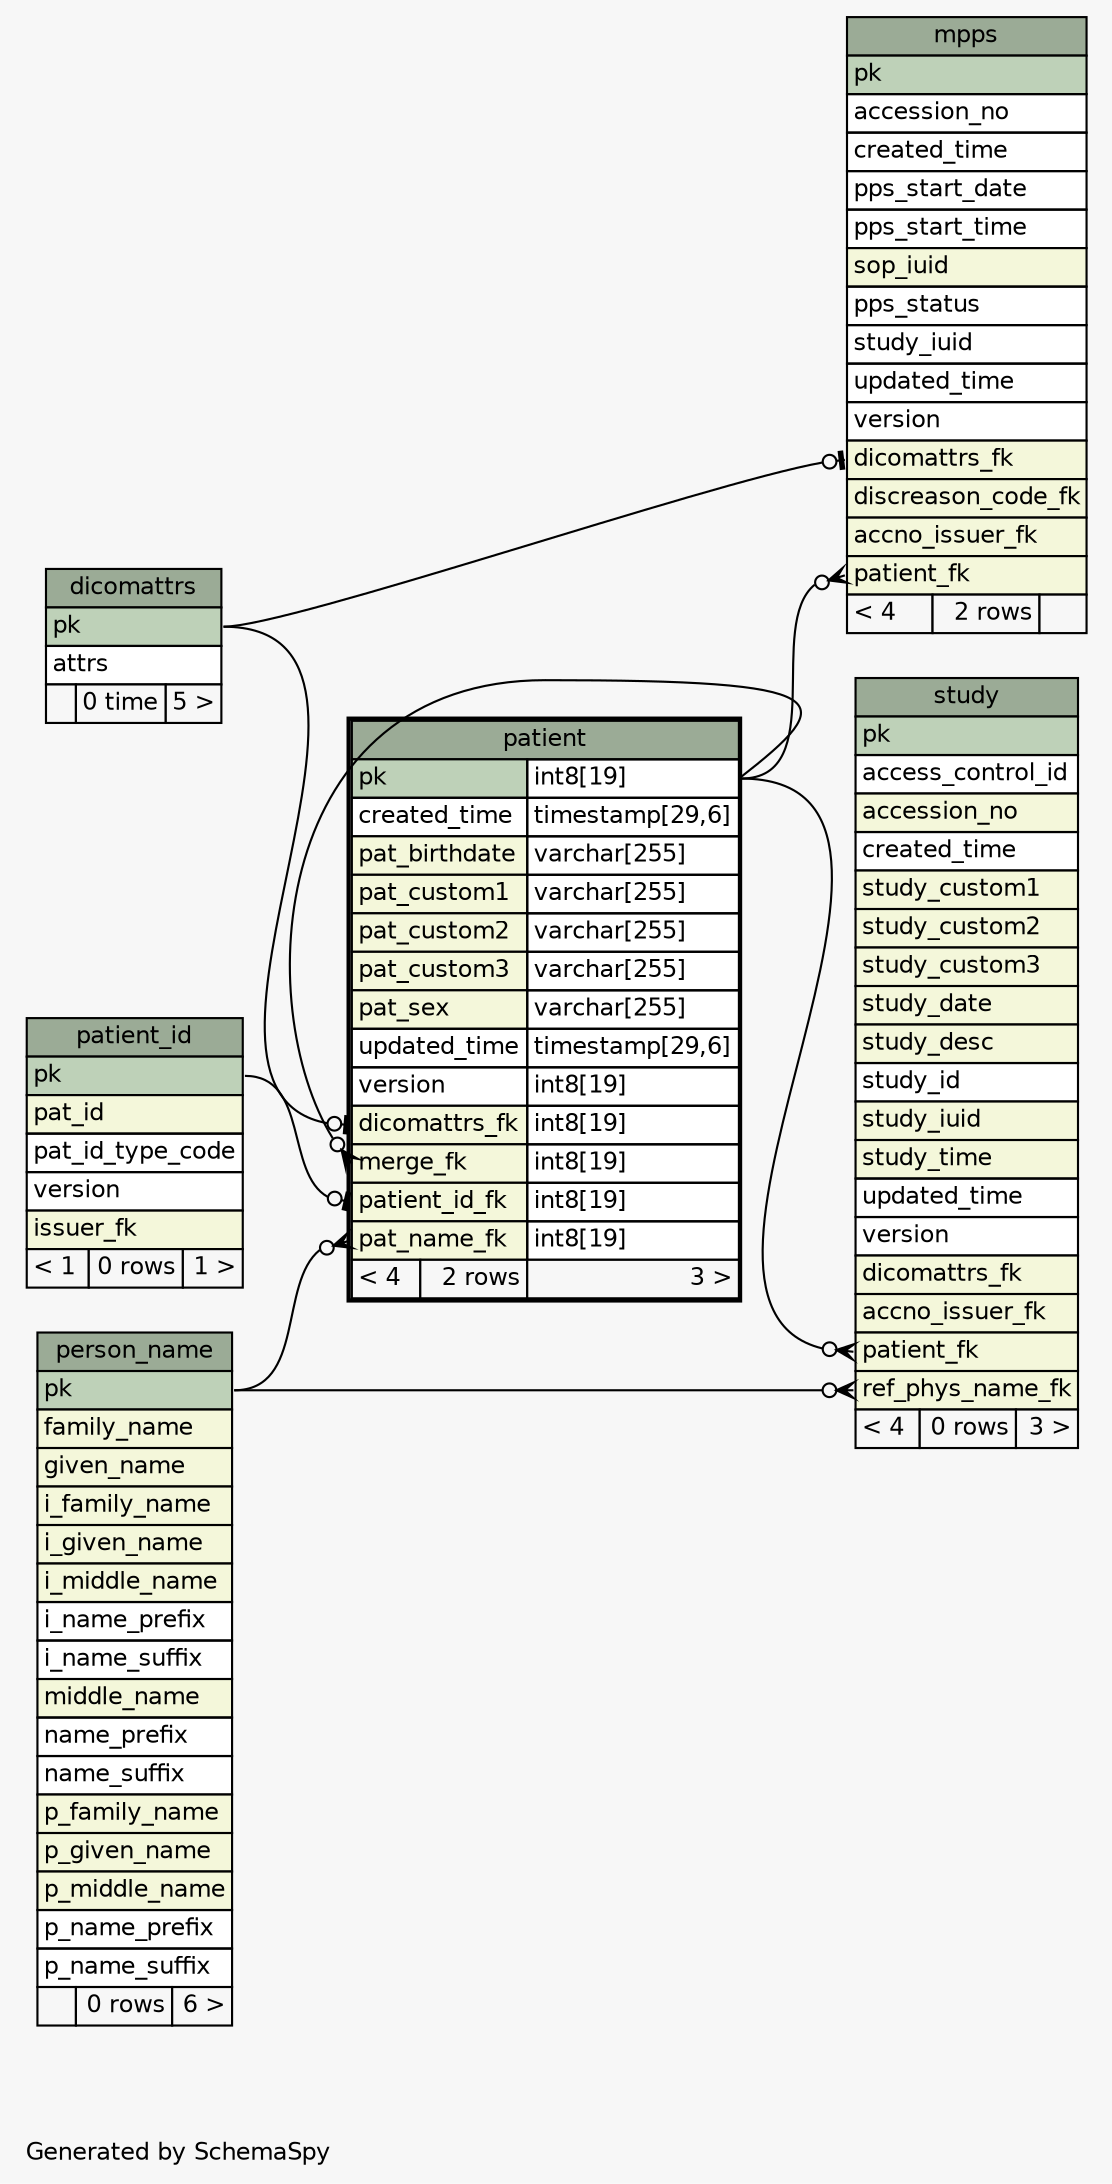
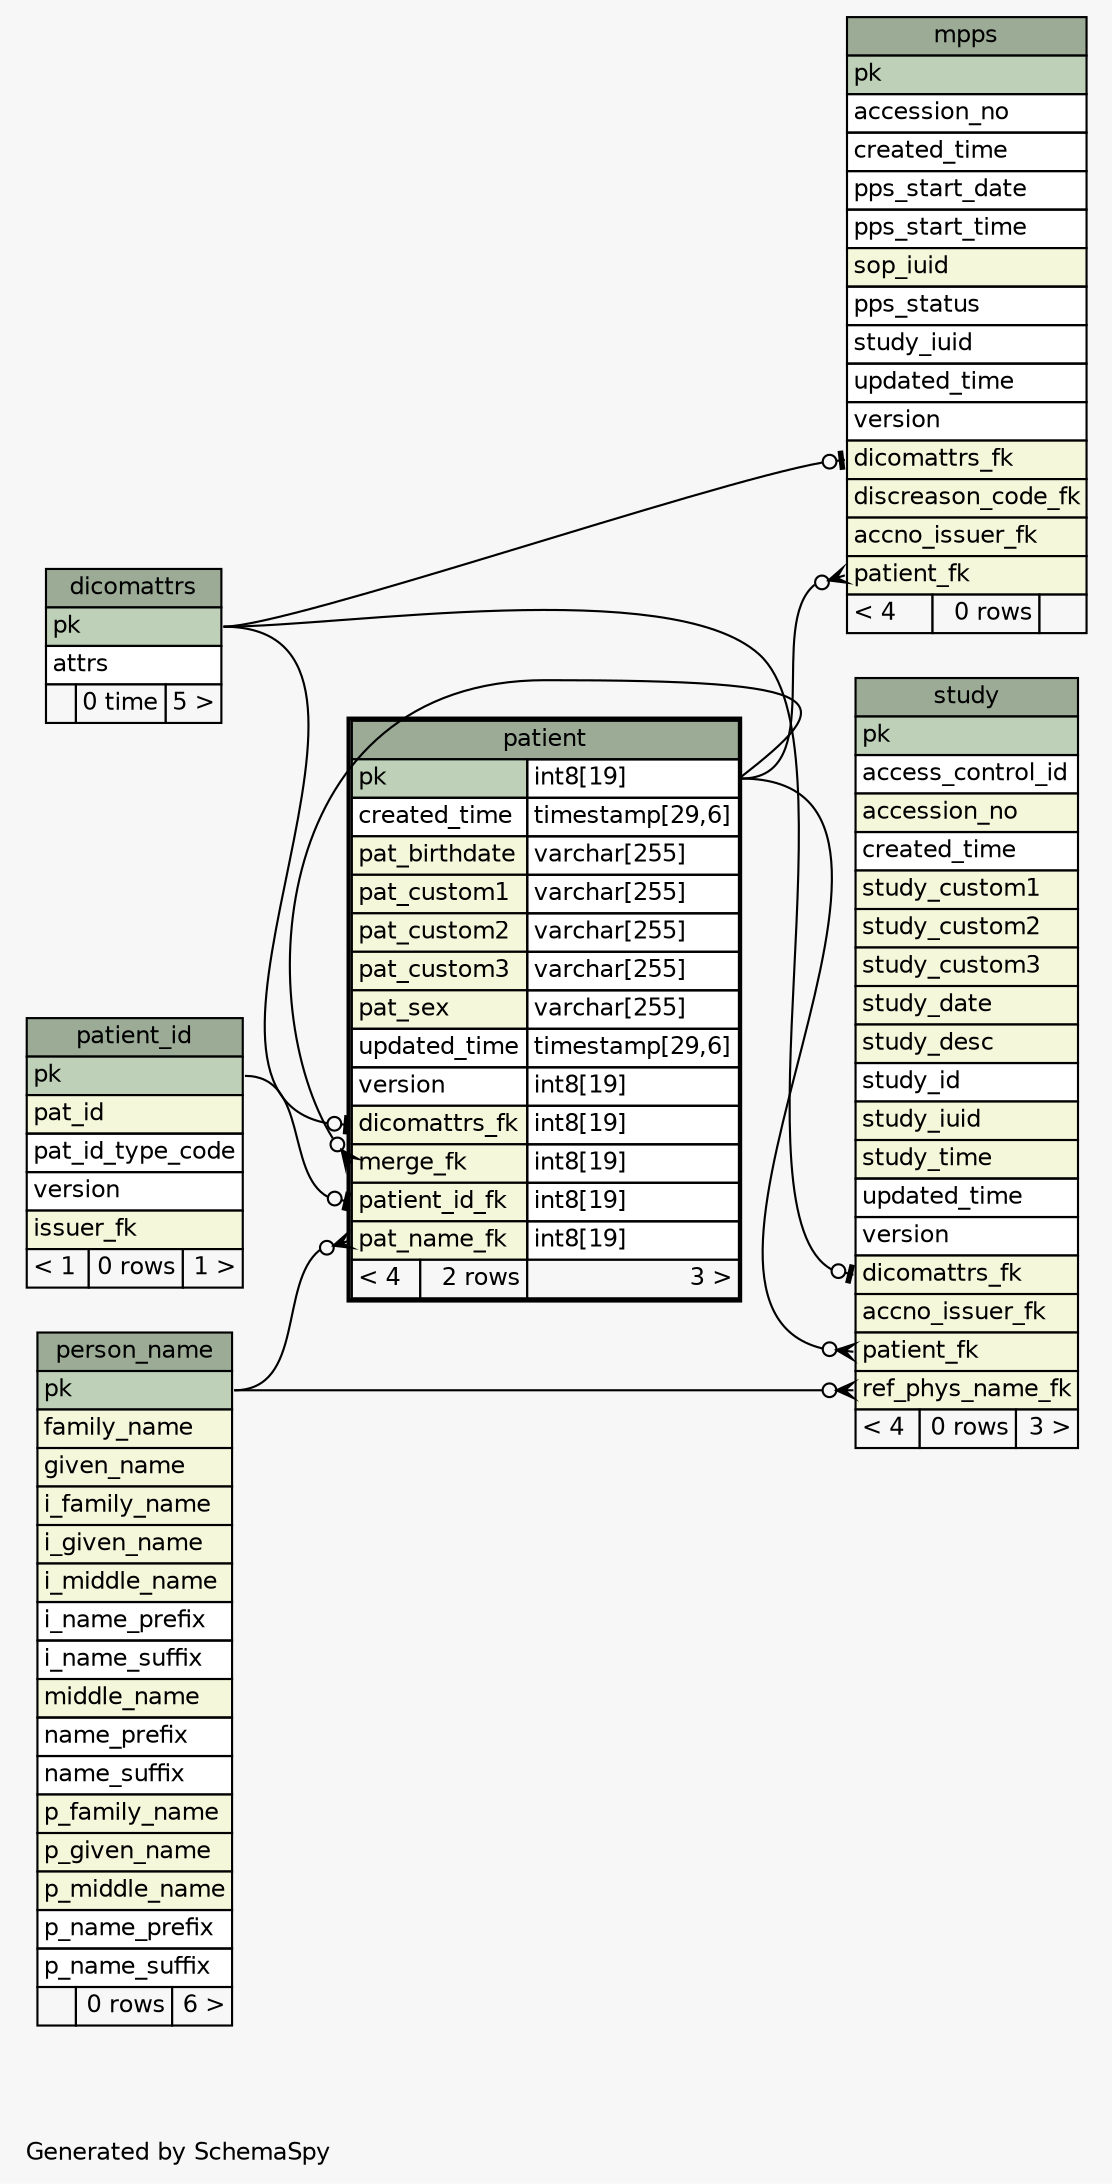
node "mpps": text "2 rows" -> "0 rows"
edge "dicomattrs" -> "study": added
